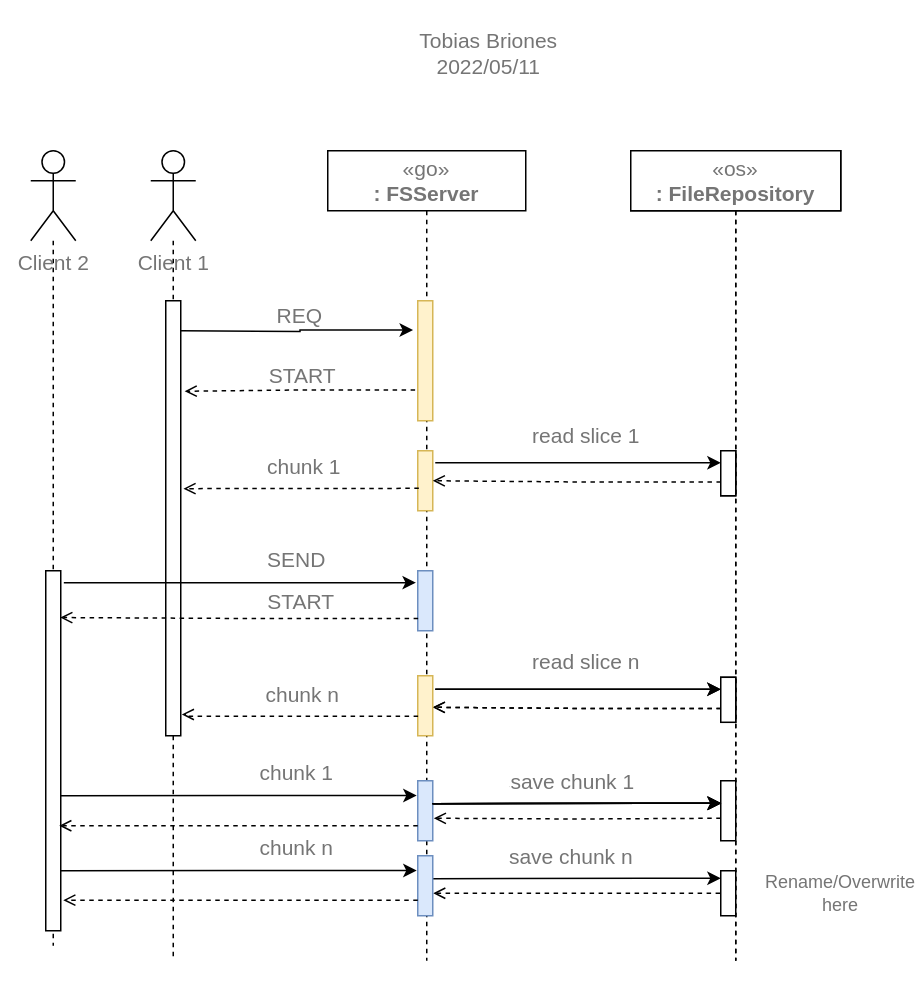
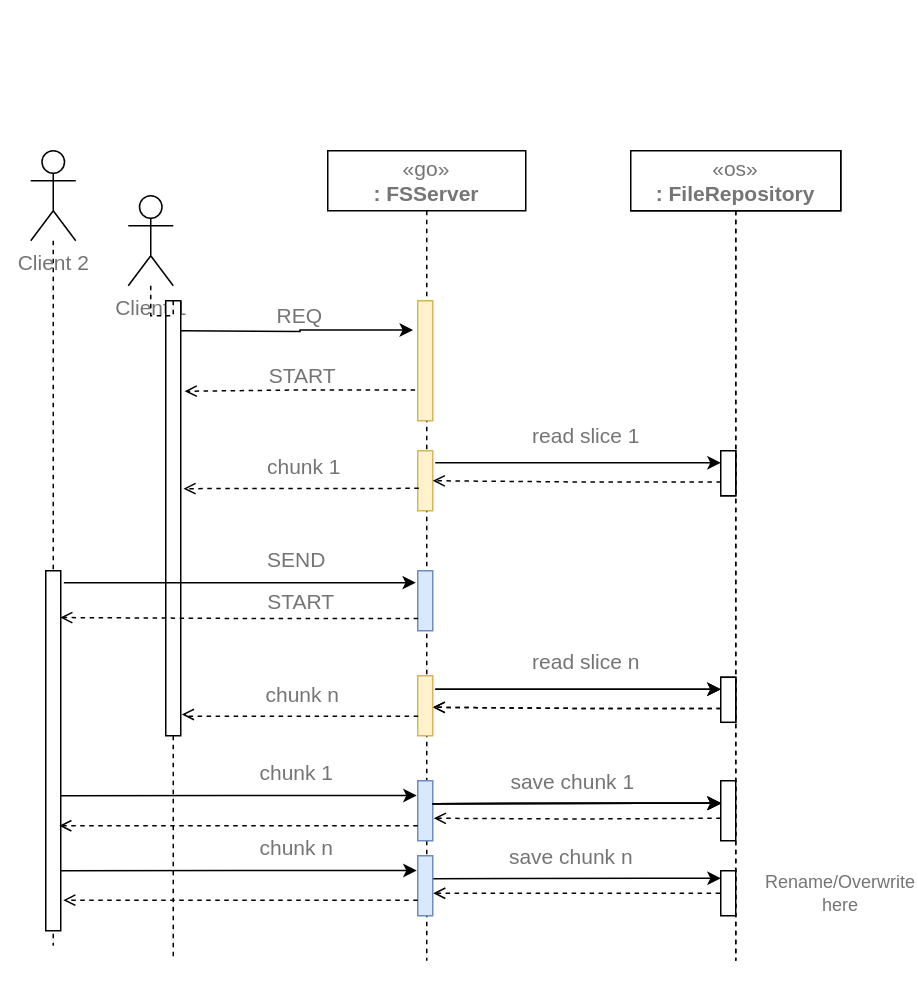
node "Tobias Briones 2022/05/11": removed
node "Client 1": moved (173, 196) -> (151, 241)
